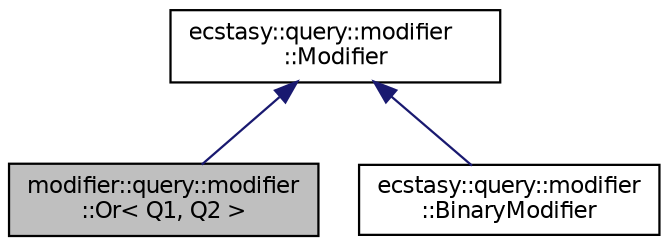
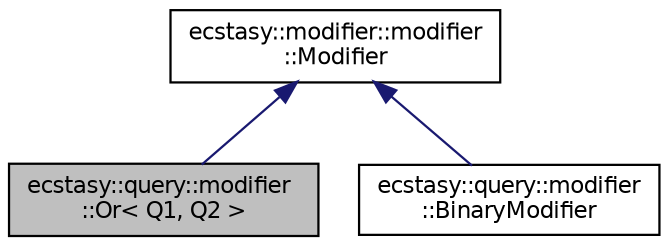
node "ecstasy::query::modifier ::Modifier": label "ecstasy::query::modifier ::Modifier" -> "ecstasy::modifier::modifier ::Modifier"
node "modifier::query::modifier ::Or< Q1, Q2 >": label "modifier::query::modifier ::Or< Q1, Q2 >" -> "ecstasy::query::modifier ::Or< Q1, Q2 >"
